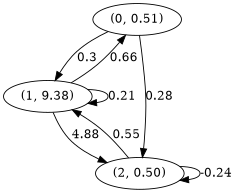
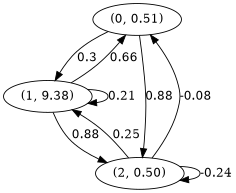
edge "(0, 0.51)" -> "(2, 0.50)": label "0.28" -> "0.88"
edge "(2, 0.50)" -> "(0, 0.51)": added, label "-0.08"
edge "(1, 9.38)" -> "(2, 0.50)": label "4.88" -> "0.88"
edge "(2, 0.50)" -> "(1, 9.38)": label "0.55" -> "0.25"
